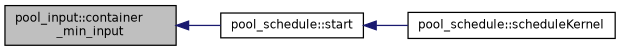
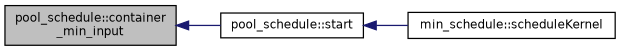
node "pool_input::container _min_input": label "pool_input::container _min_input" -> "pool_schedule::container _min_input"
node "pool_schedule::scheduleKernel": label "pool_schedule::scheduleKernel" -> "min_schedule::scheduleKernel"
